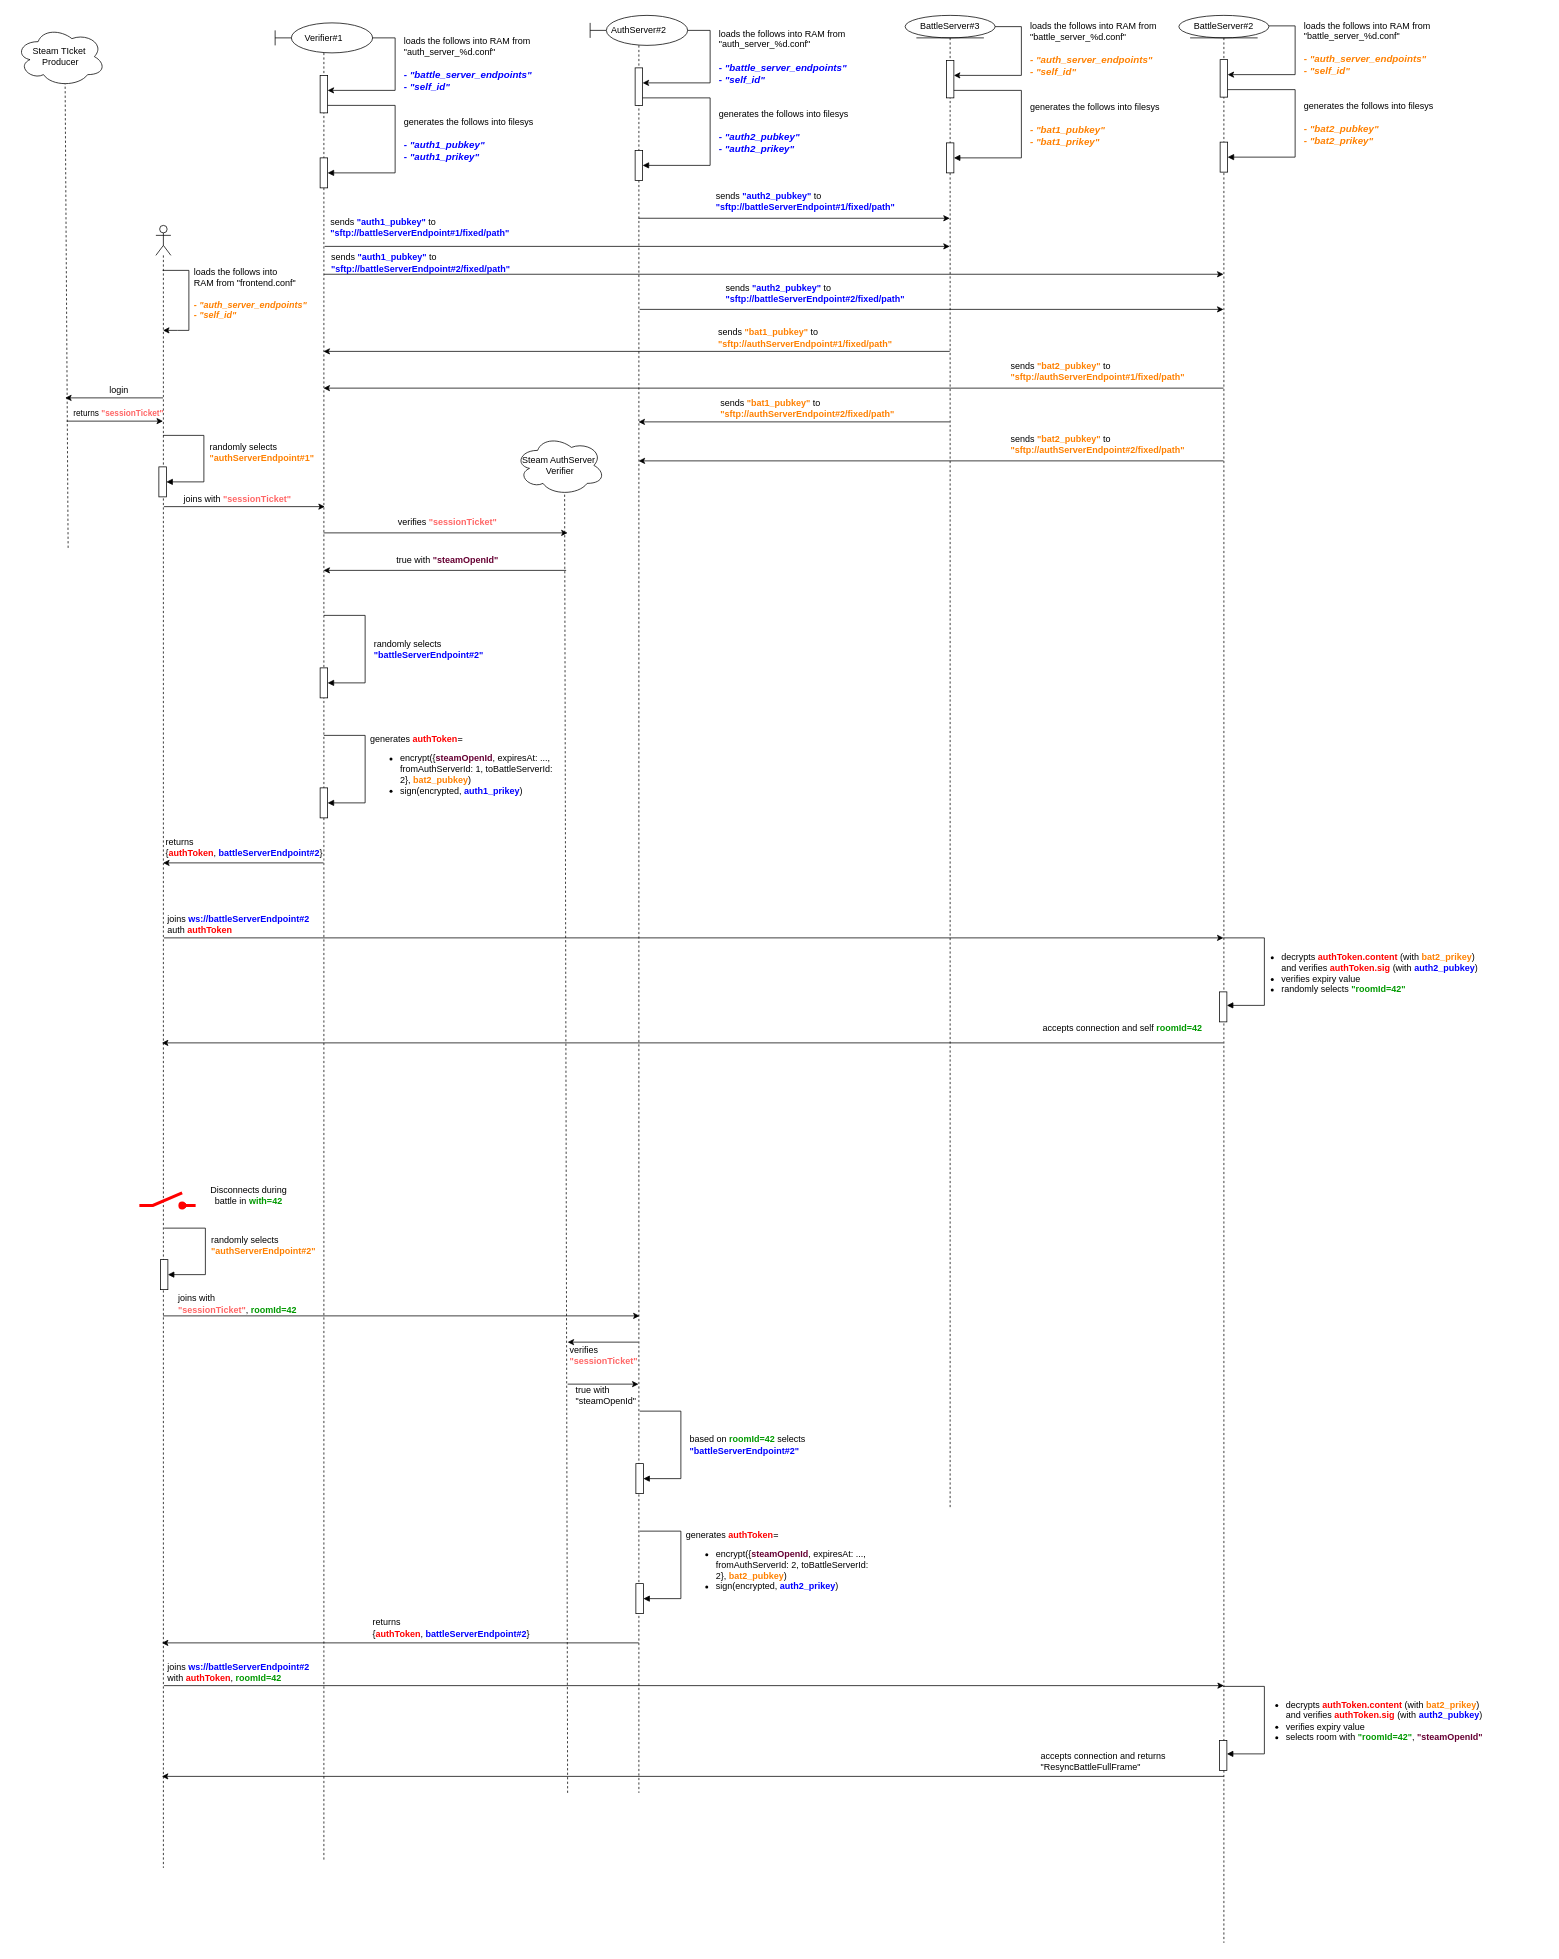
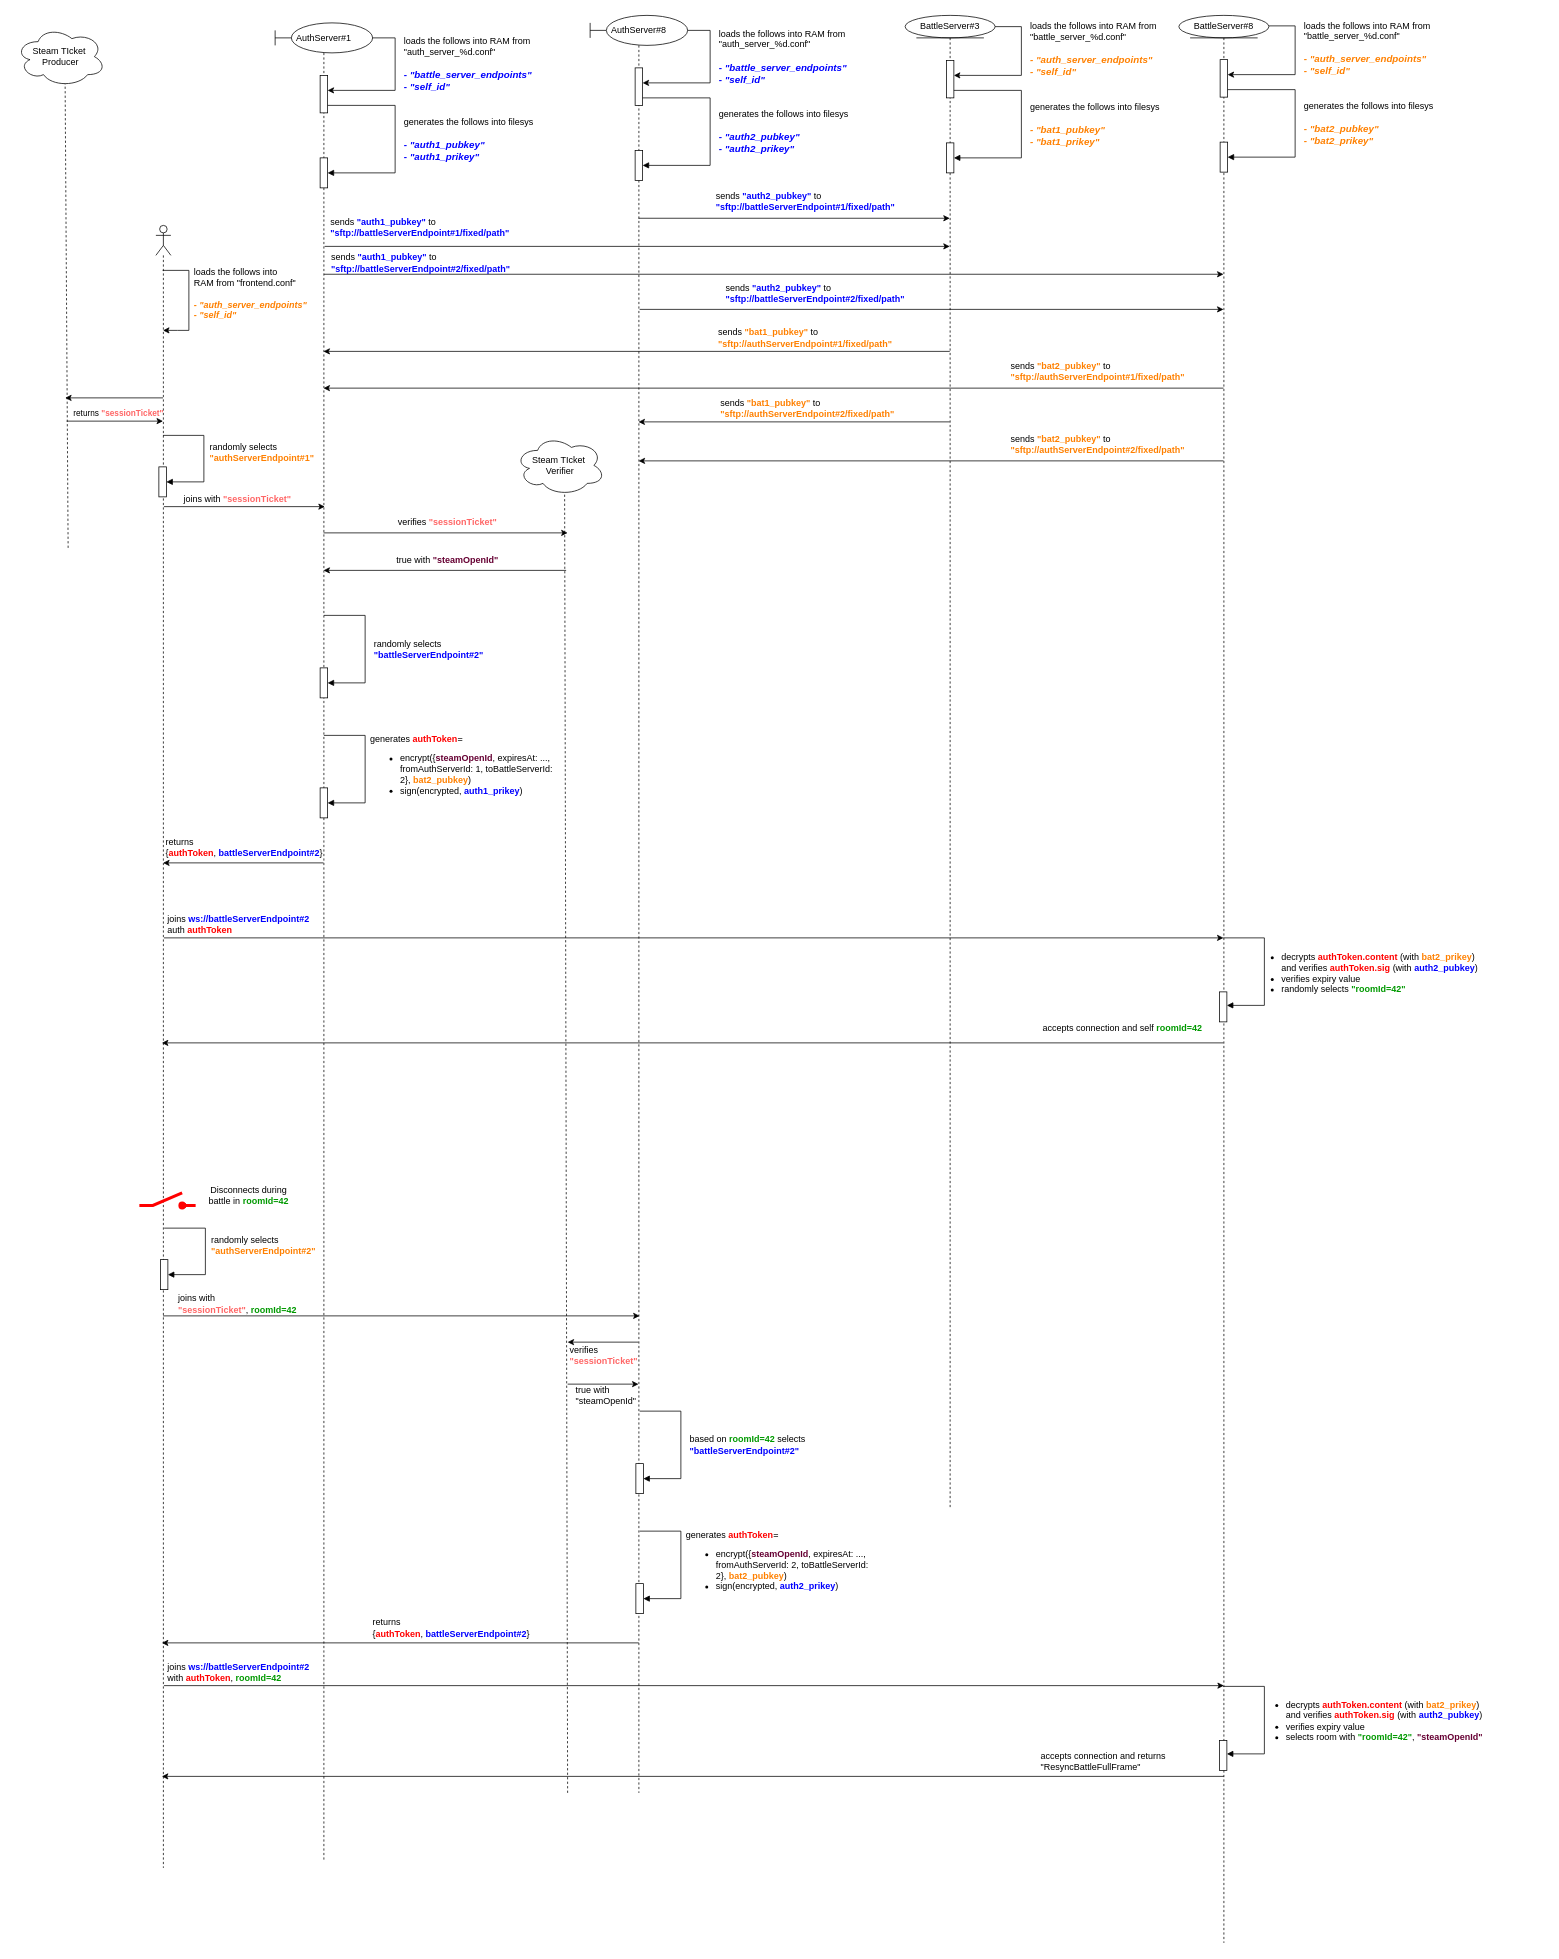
node "BattleServer#2": label "BattleServer#2" -> "BattleServer#8"
node "AuthServer#2": label "AuthServer#2" -> "AuthServer#8"
node "Verifier#1": label "Verifier#1" -> "AuthServer#1"
node "login": removed
node "Steam AuthServer Verifier": label "Steam AuthServer Verifier" -> "Steam TIcket Verifier"
node "Disconnects during battle in with=42": label "Disconnects during battle in with=42" -> "Disconnects during battle in roomId=42"
